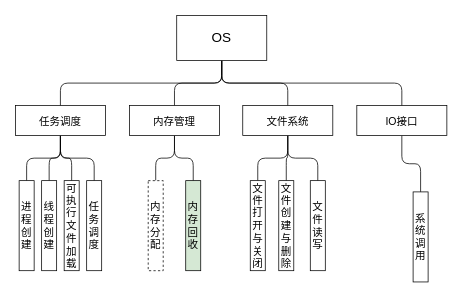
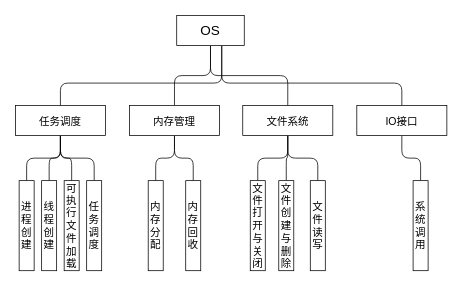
node "OS": size 90x45 -> 68x30
node "内存分配": style dashed -> solid
node "内存回收": fillcolor #d5e8d4 -> #ffffff
node "系统调用": moved (420, 237) -> (420, 225)
